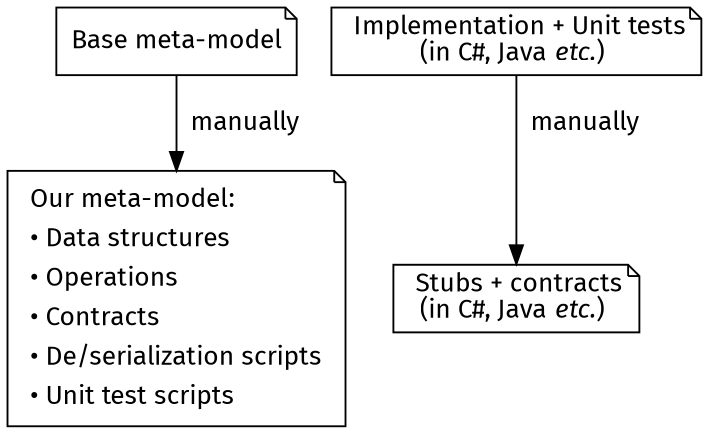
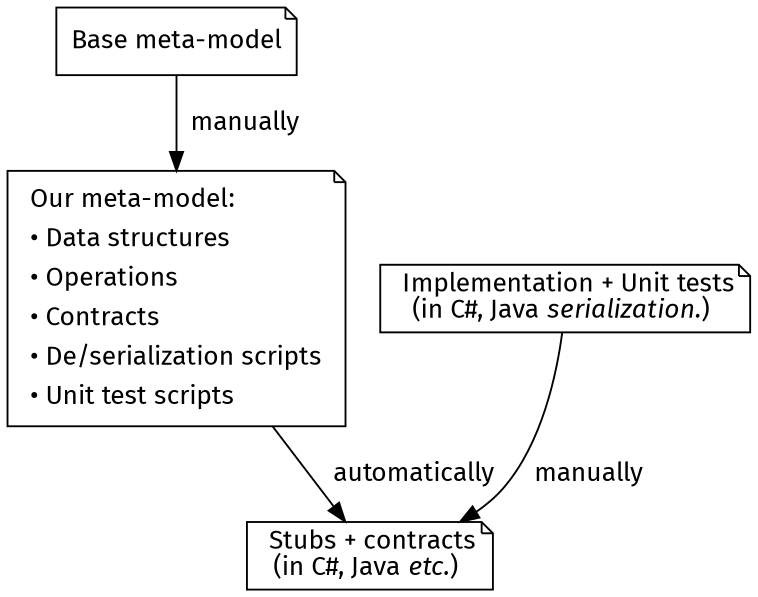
node "Implementation + Unit tests": text "etc." -> "serialization."
edge "Our meta-model:" -> "Stubs + contracts": added, label "automatically"
